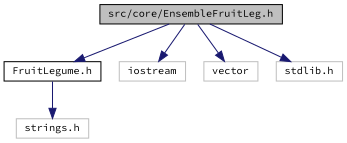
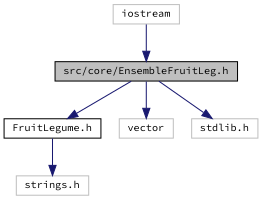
edge "src/core/EnsembleFruitLeg.h" -> "iostream": reversed
